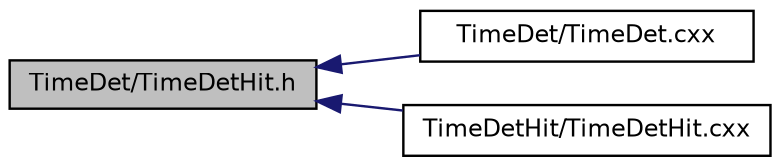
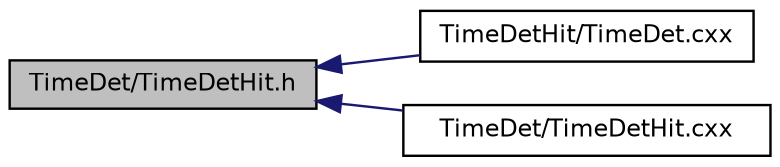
node "TimeDet/TimeDet.cxx": label "TimeDet/TimeDet.cxx" -> "TimeDetHit/TimeDet.cxx"
node "TimeDetHit/TimeDetHit.cxx": label "TimeDetHit/TimeDetHit.cxx" -> "TimeDet/TimeDetHit.cxx"
